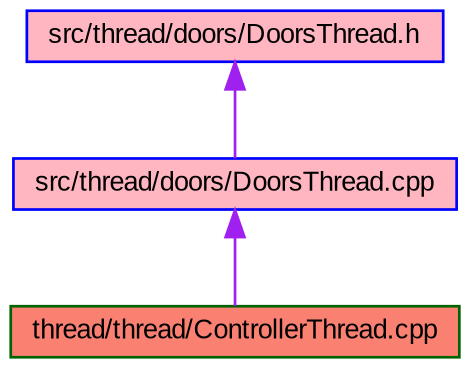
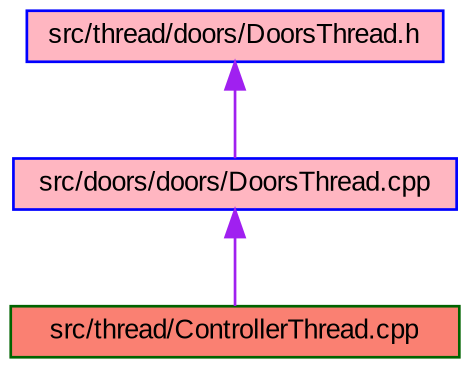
node "src/thread/doors/DoorsThread.cpp": label "src/thread/doors/DoorsThread.cpp" -> "src/doors/doors/DoorsThread.cpp"
node "thread/thread/ControllerThread.cpp": label "thread/thread/ControllerThread.cpp" -> "src/thread/ControllerThread.cpp"
